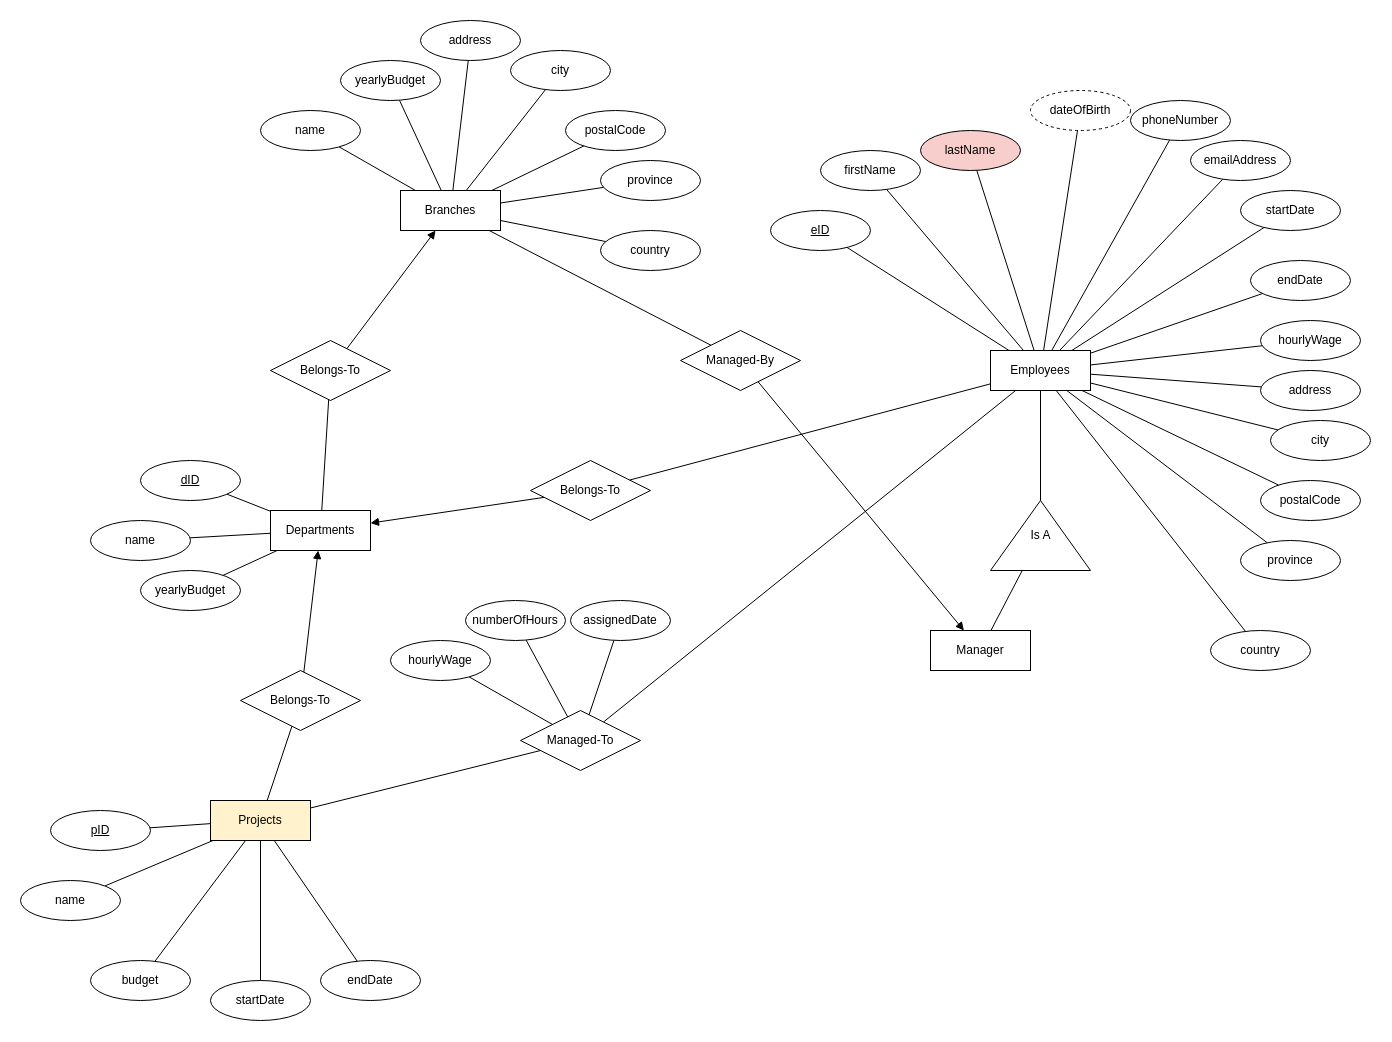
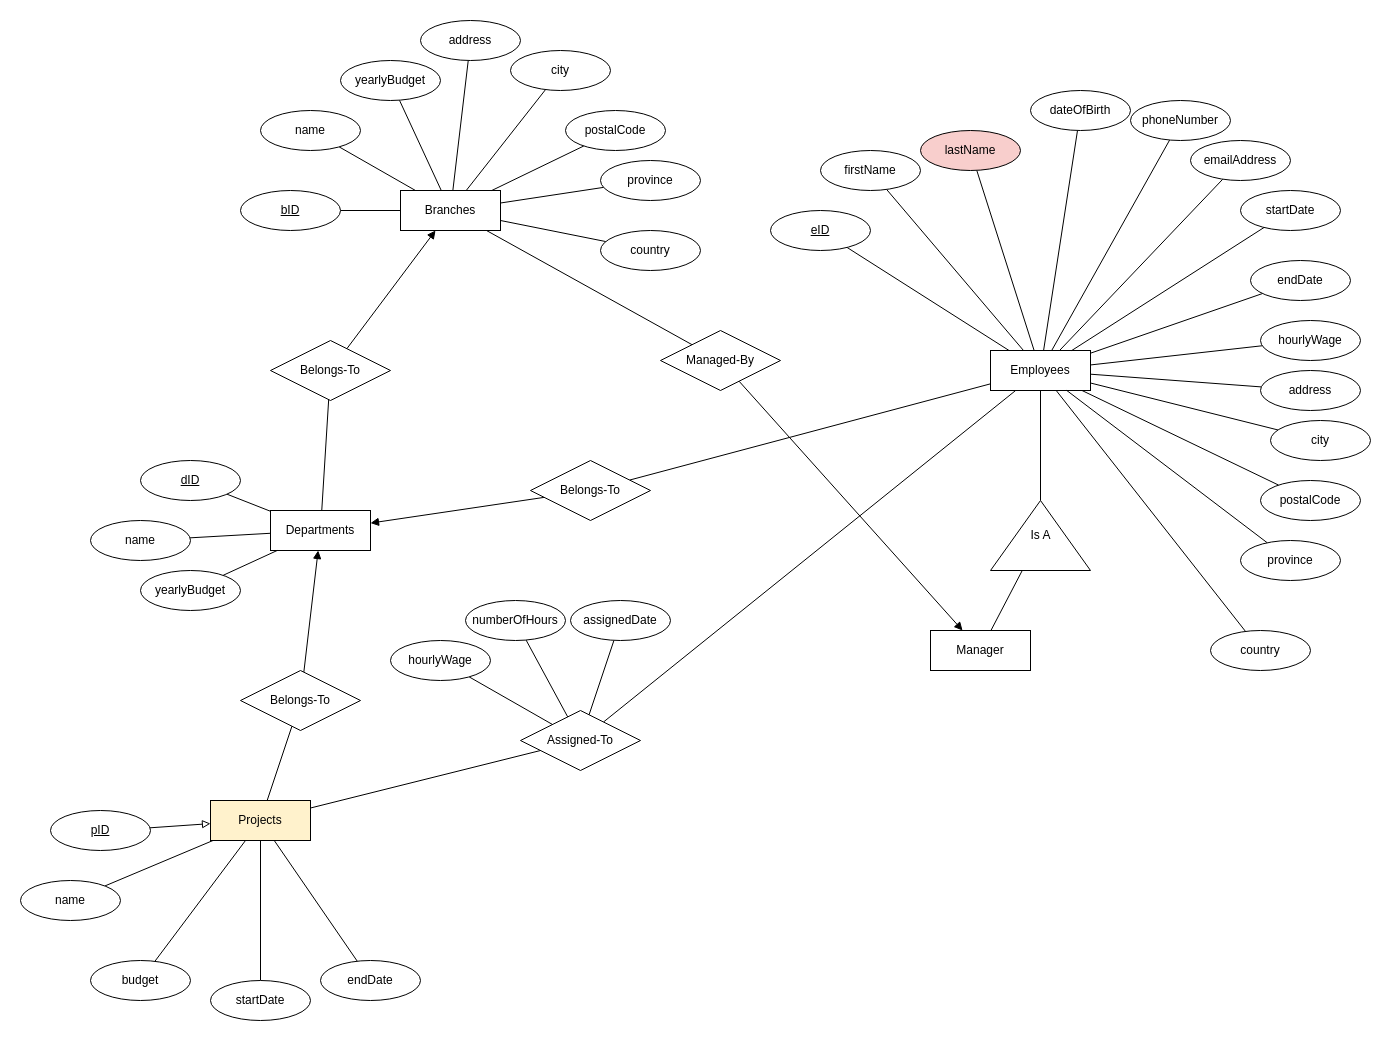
node "dateOfBirth": style dashed -> solid
node "bID": added
edge "bID" -- "Branches": added
node "Managed-By": moved (741, 361) -> (721, 361)
node "Managed-To": label "Managed-To" -> "Assigned-To"
edge "Projects" -- "pID": arrowhead none -> block
